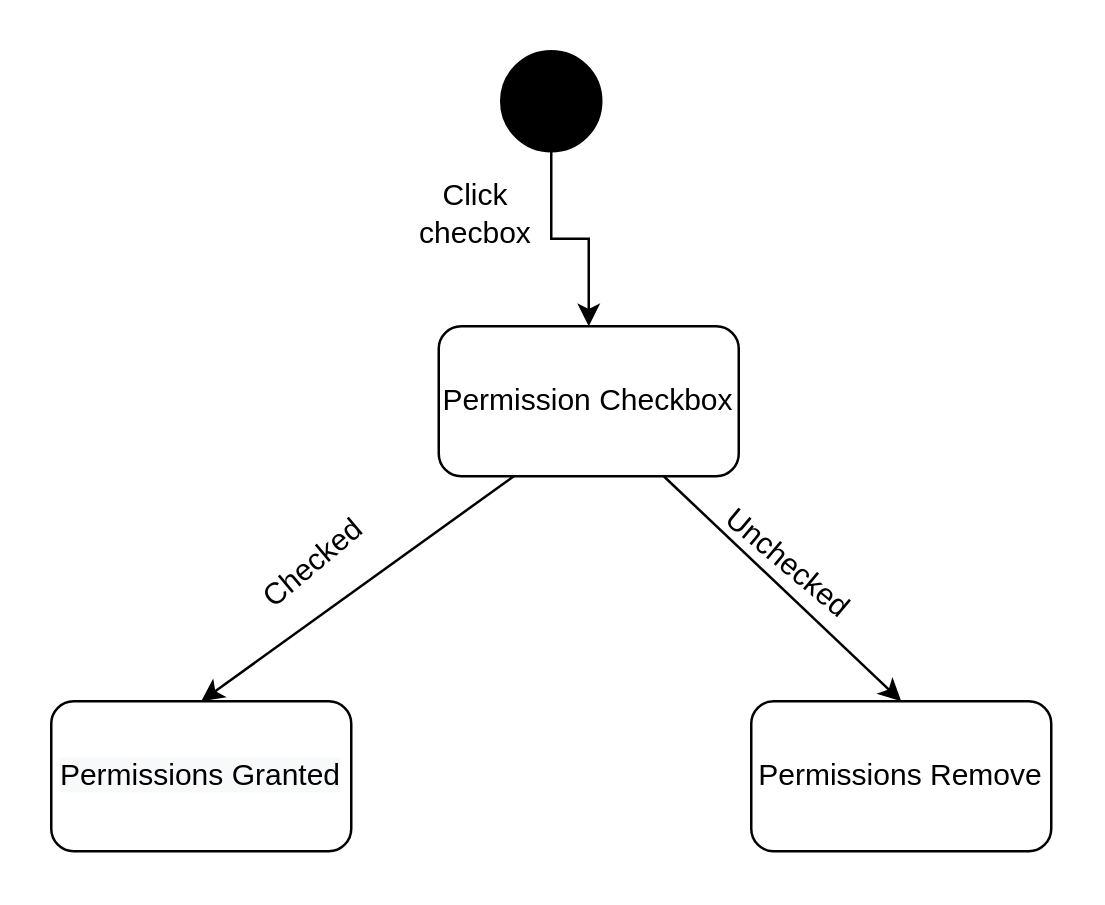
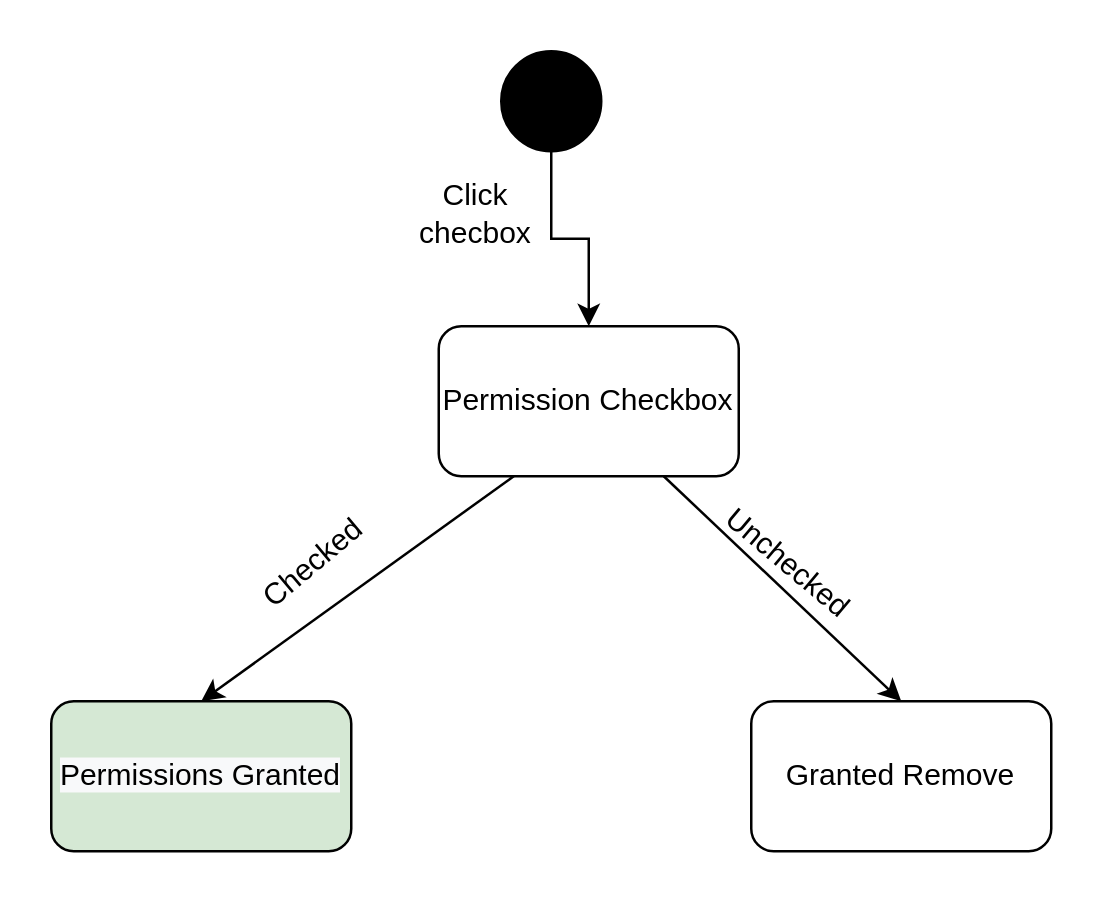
node "Permissions Granted": fillcolor #ffffff -> #d5e8d4
node "Permissions Remove": label "Permissions Remove" -> "Granted Remove"
